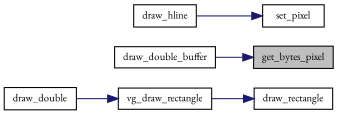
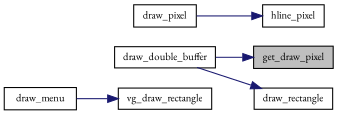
node "draw_hline": label "draw_hline" -> "draw_pixel"
node "set_pixel": label "set_pixel" -> "hline_pixel"
node "get_bytes_pixel": label "get_bytes_pixel" -> "get_draw_pixel"
node "draw_double": label "draw_double" -> "draw_menu"
edge "vg_draw_rectangle" -> "draw_rectangle": now "draw_double_buffer" -> "draw_rectangle"
